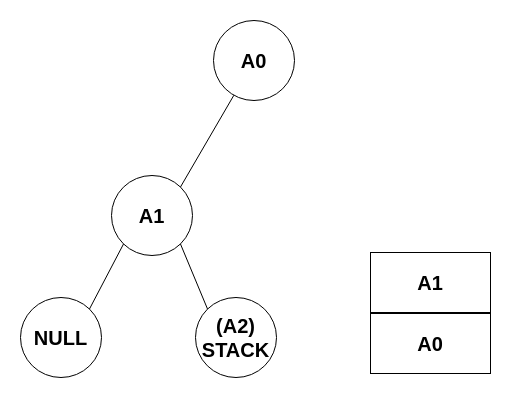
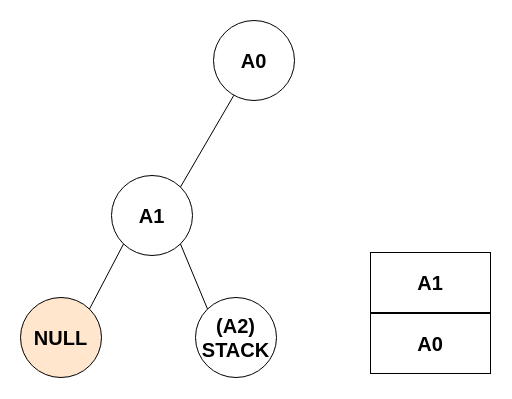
node "NULL": fillcolor #ffffff -> #ffe6cc
